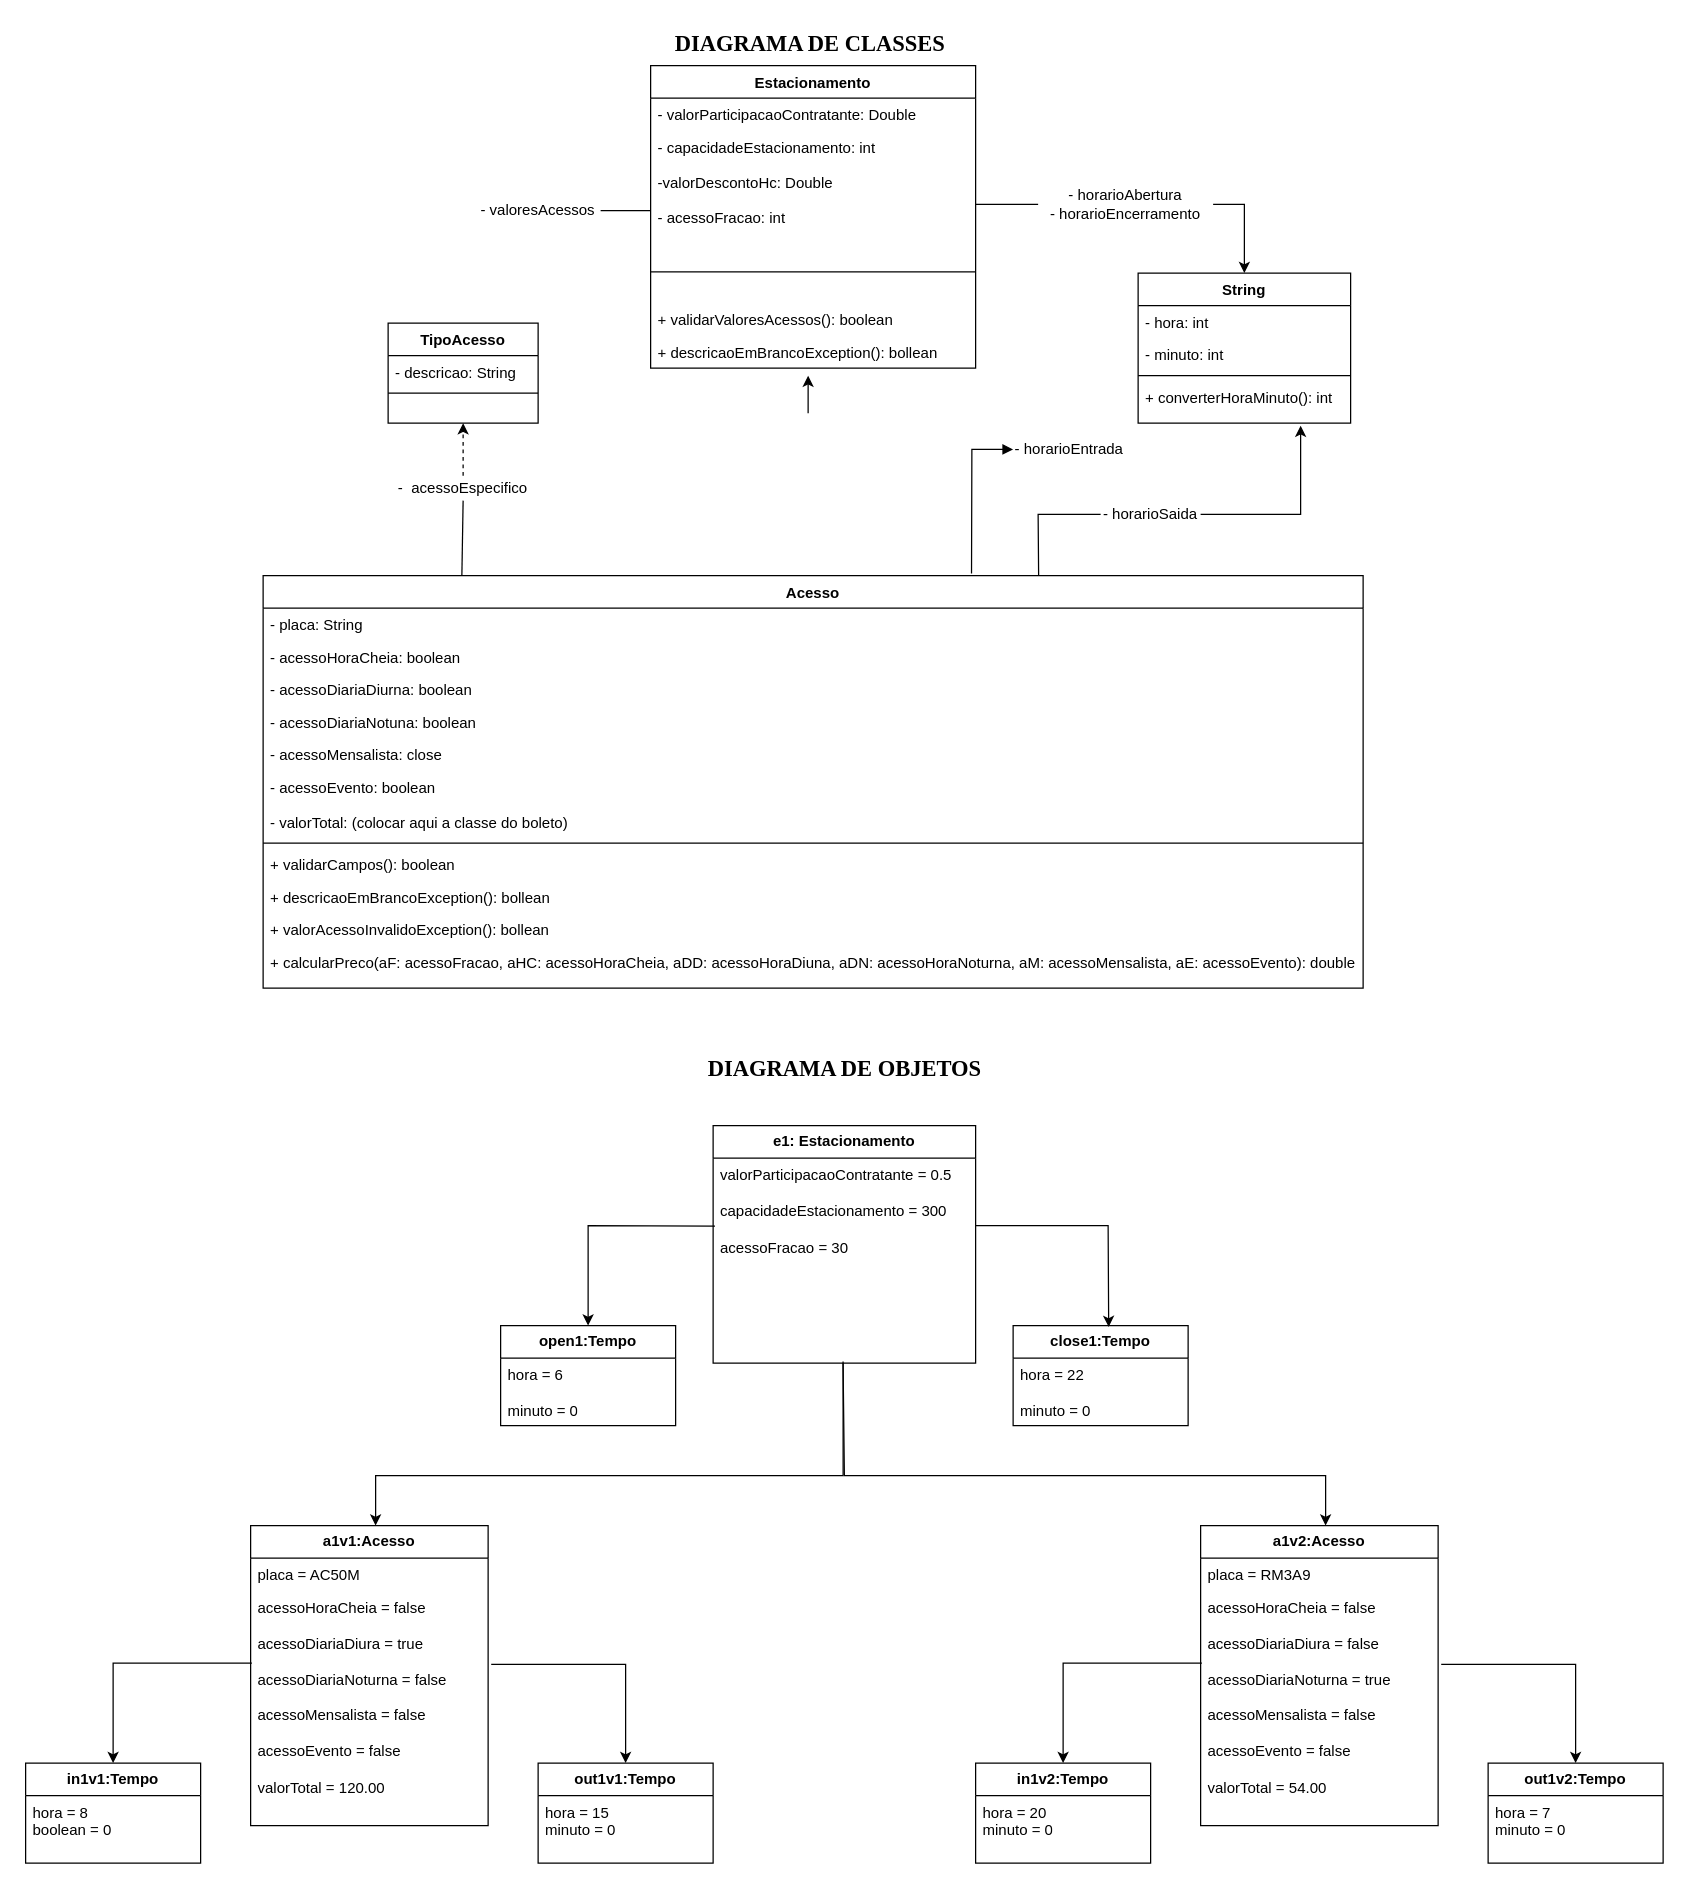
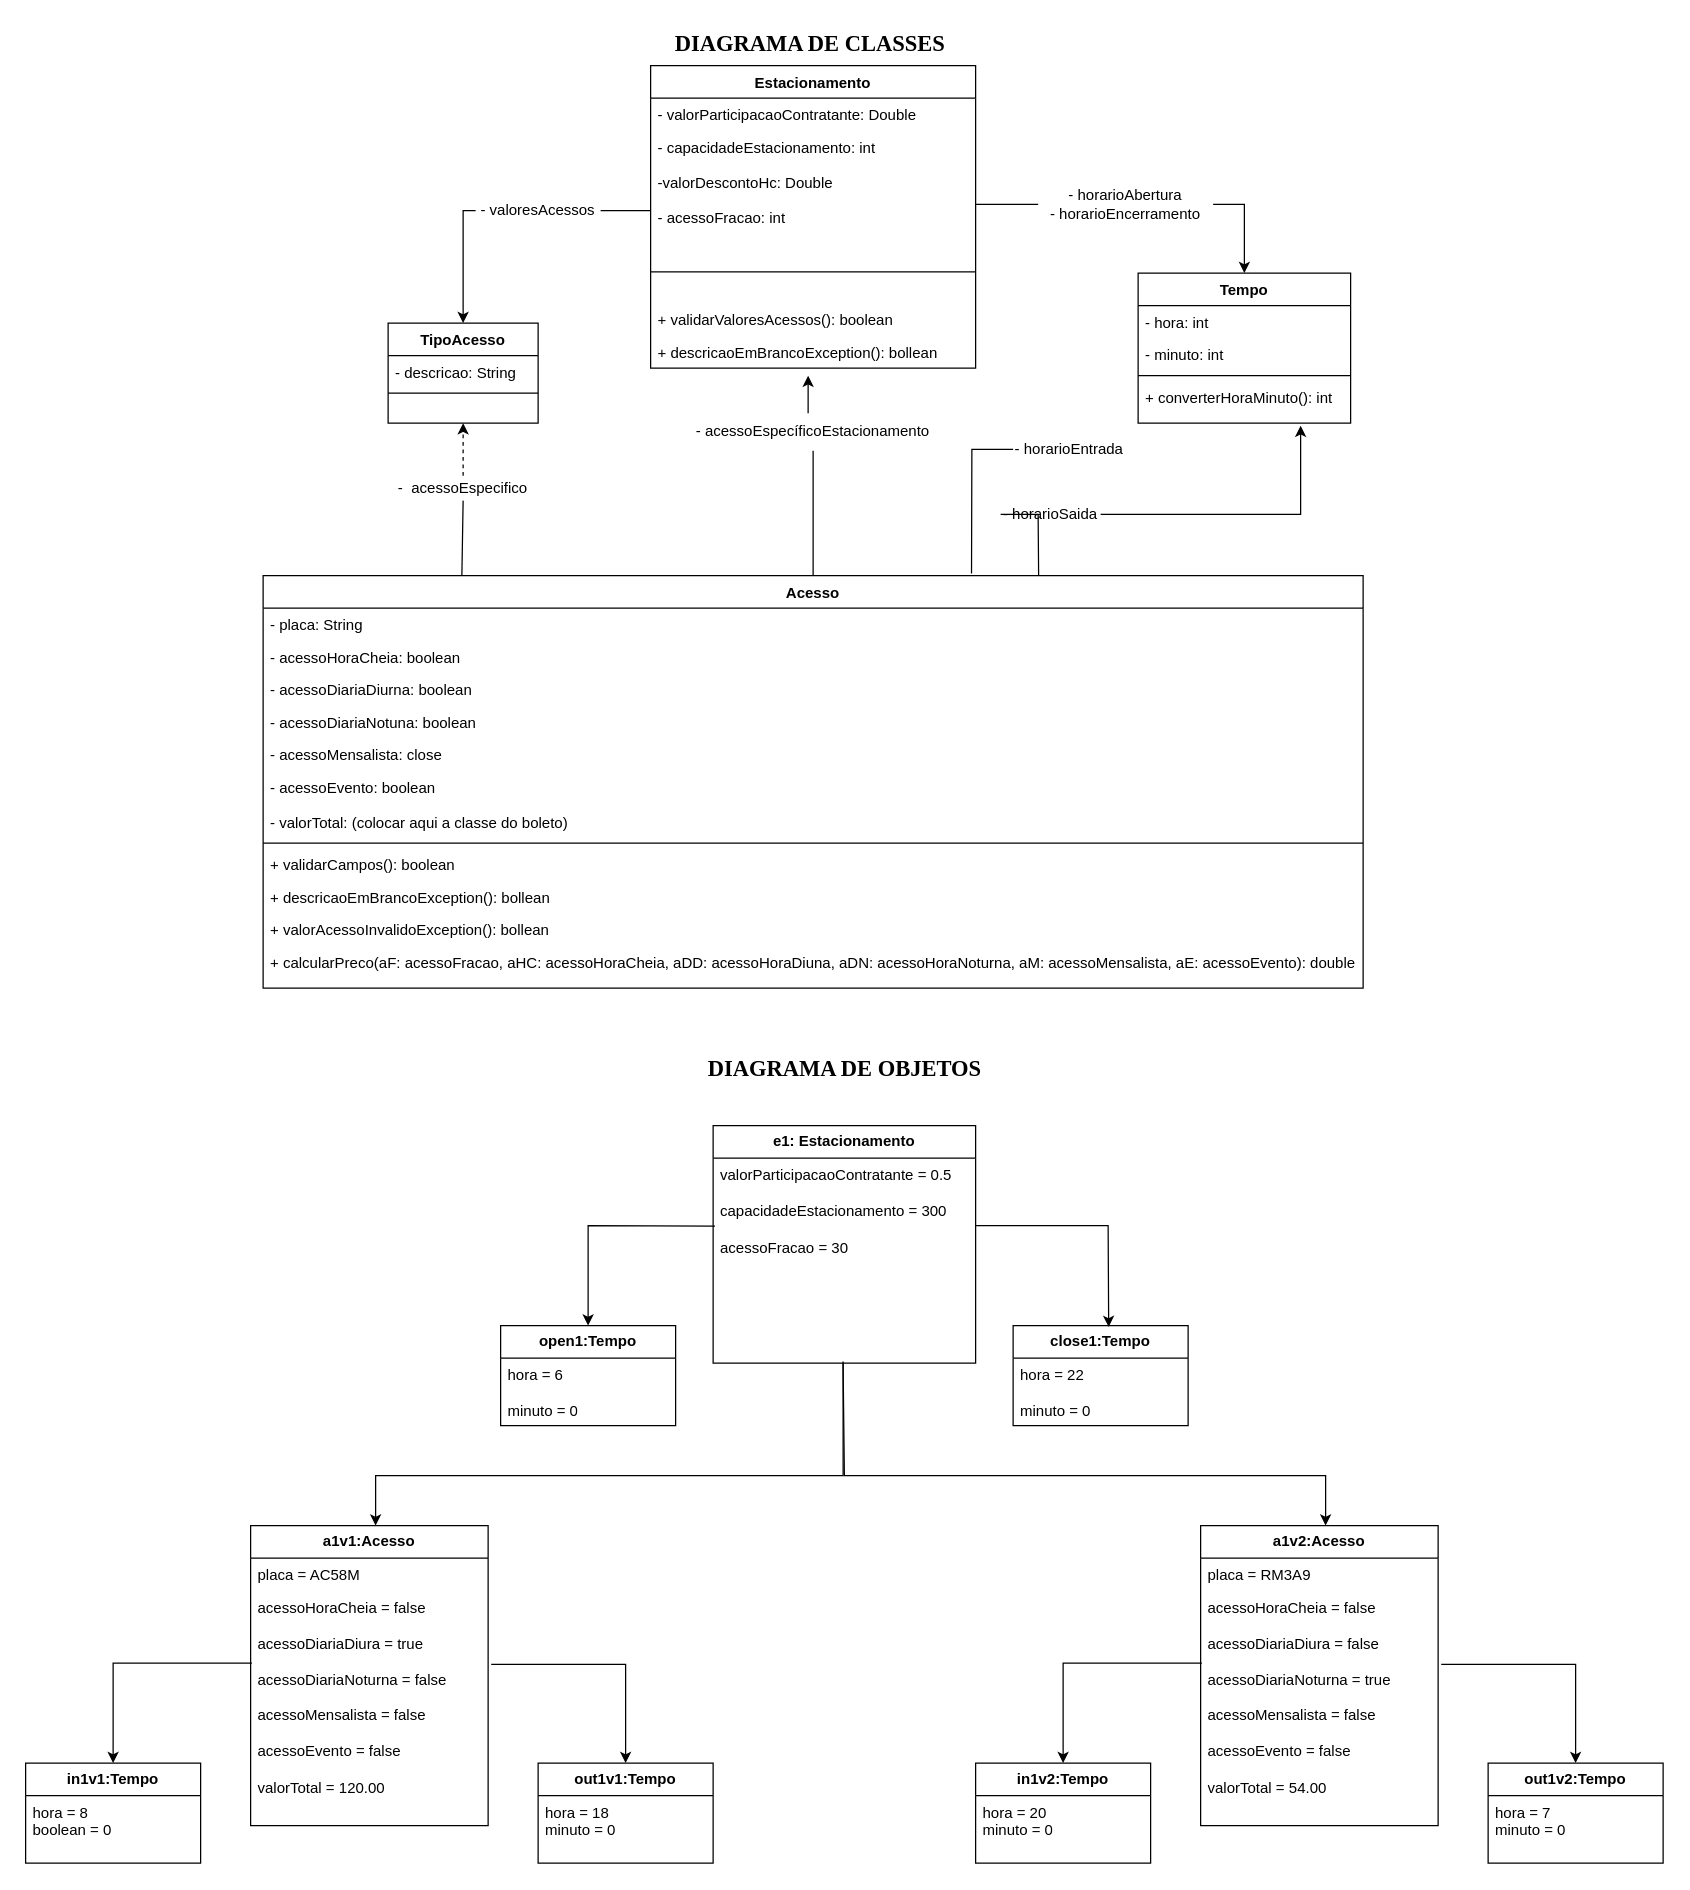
edge "- valoresAcessos" -> "TipoAcesso": added
node "String": label "String" -> "Tempo"
node "- acessoEspecíficoEstacionamento": added
edge "Acesso" -> "- horarioEntrada": arrowhead block -> none
edge "- acessoEspecíficoEstacionamento" -- "Acesso": added
node "- horarioSaida": moved (1151, 514) -> (1051, 514)
node "placa = AC50M": label "placa = AC50M" -> "placa = AC58M"
node "hora = 15 minuto = 0": label "hora = 15 minuto = 0" -> "hora = 18 minuto = 0"
